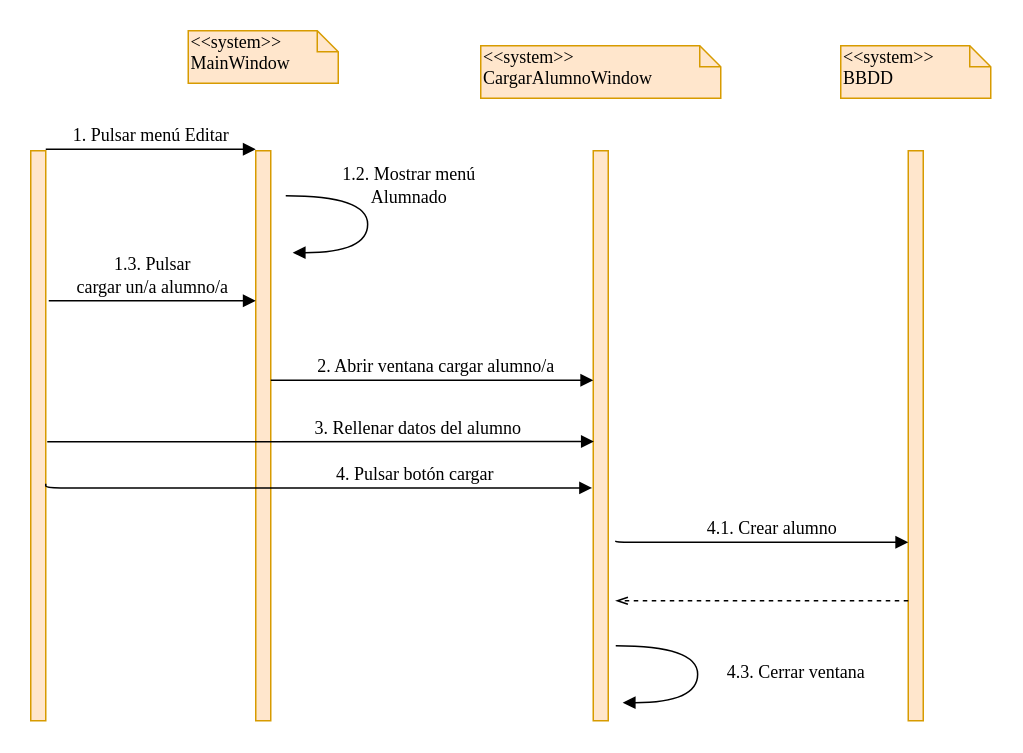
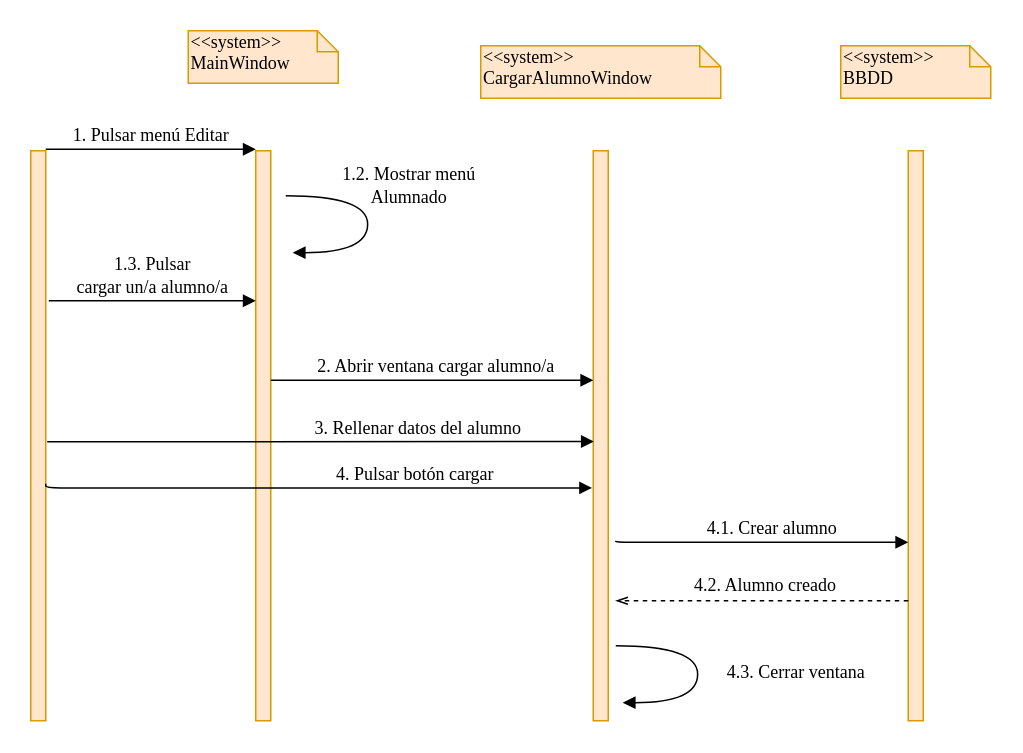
node "4.2. Alumno creado": added
